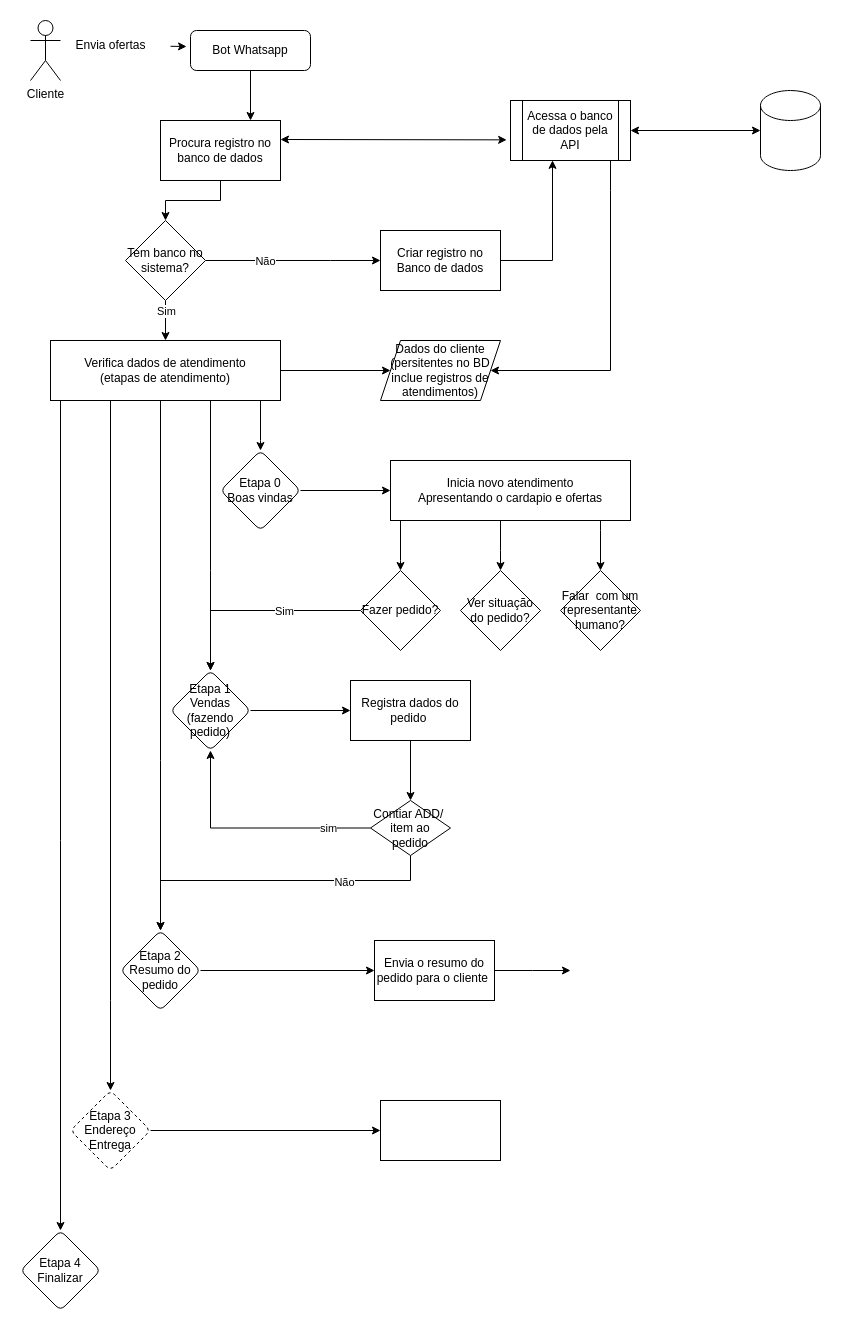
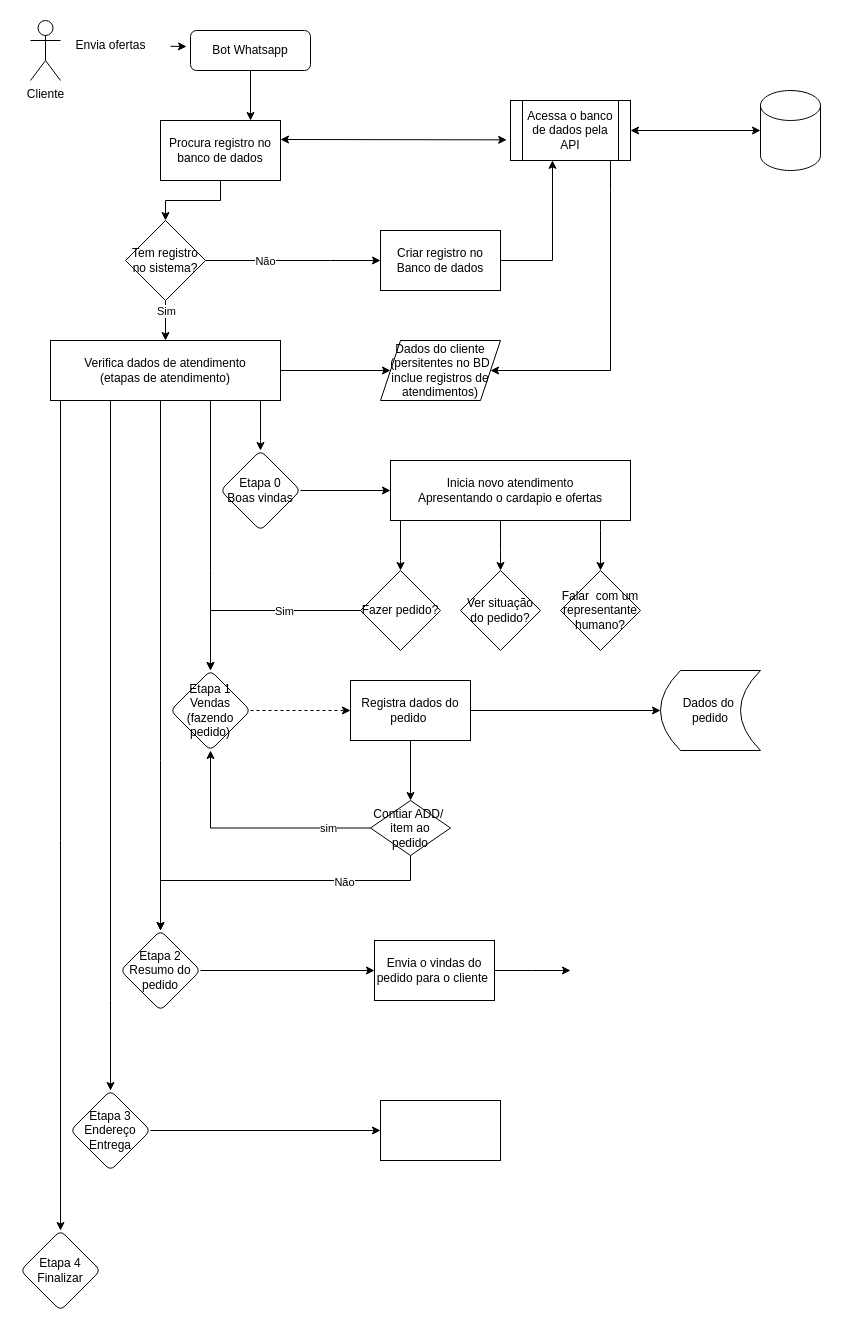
node "Tem banco no sistema?": label "Tem banco no sistema?" -> "Tem registro no sistema?"
edge "Etapa 1 Vendas (fazendo pedido)" -> "Registra dados do pedido": style solid -> dashed
edge "Registra dados do pedido" -> "Dados do pedido": added
node "Dados do pedido": added
node "Envia o resumo do pedido para o cliente": label "Envia o resumo do pedido para o cliente" -> "Envia o vindas do pedido para o cliente"
node "Etapa 3 Endereço Entrega": style dashed -> solid
